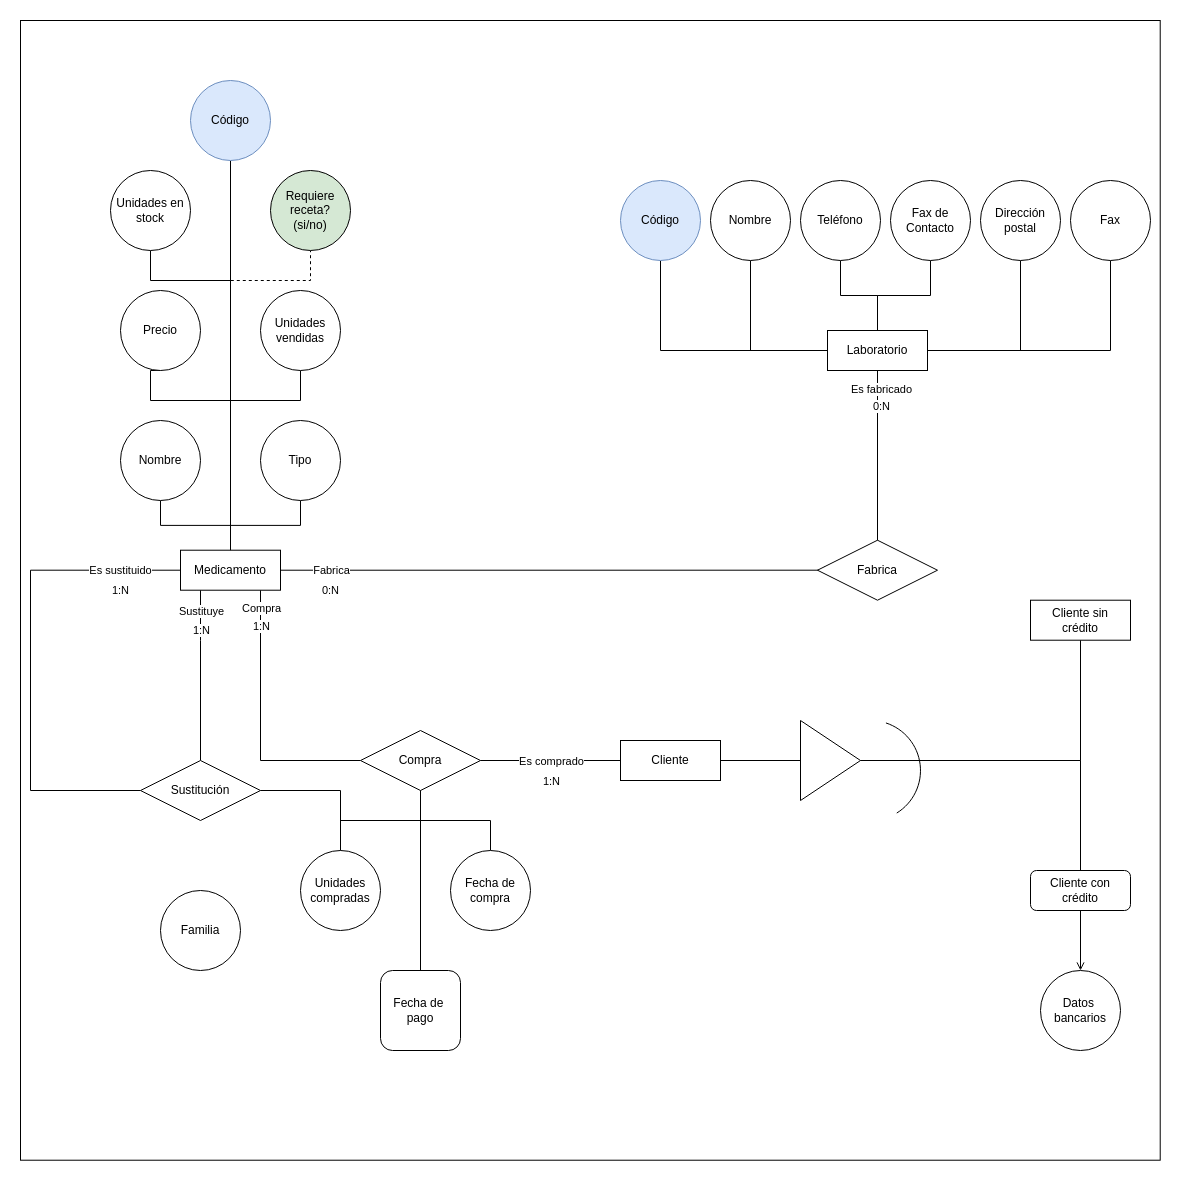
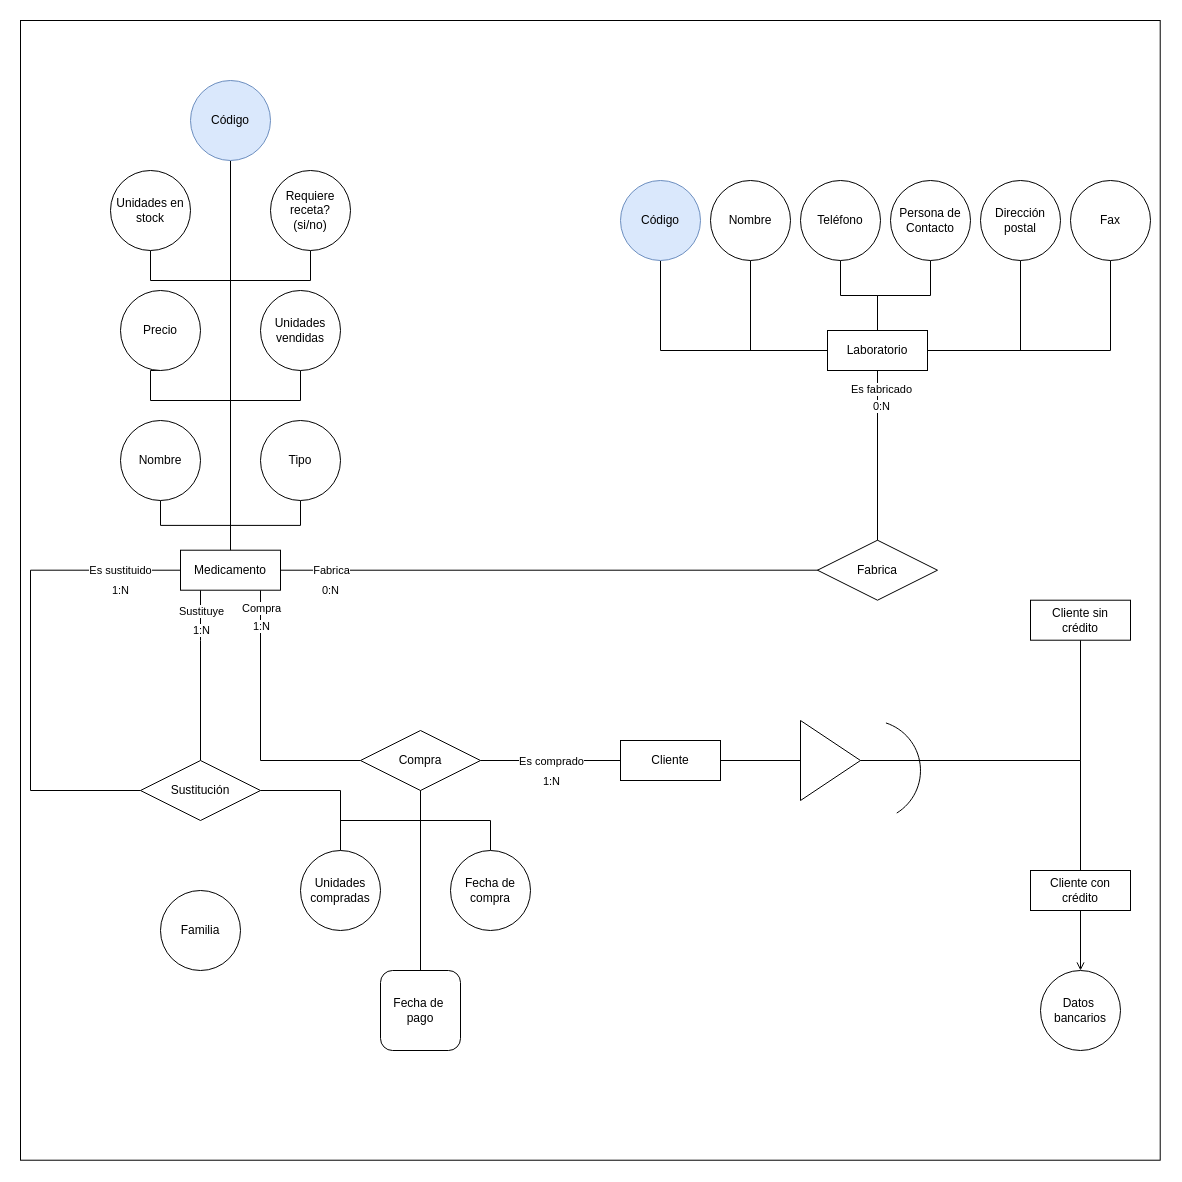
node "Requiere receta? (si/no)": fillcolor #d5e8d4 -> #ffffff
node "Fax de Contacto": label "Fax de Contacto" -> "Persona de Contacto"
edge "Requiere receta? (si/no)" -- "Medicamento": style dashed -> solid
node "Cliente con crédito": shape rounded rectangle -> rectangle
